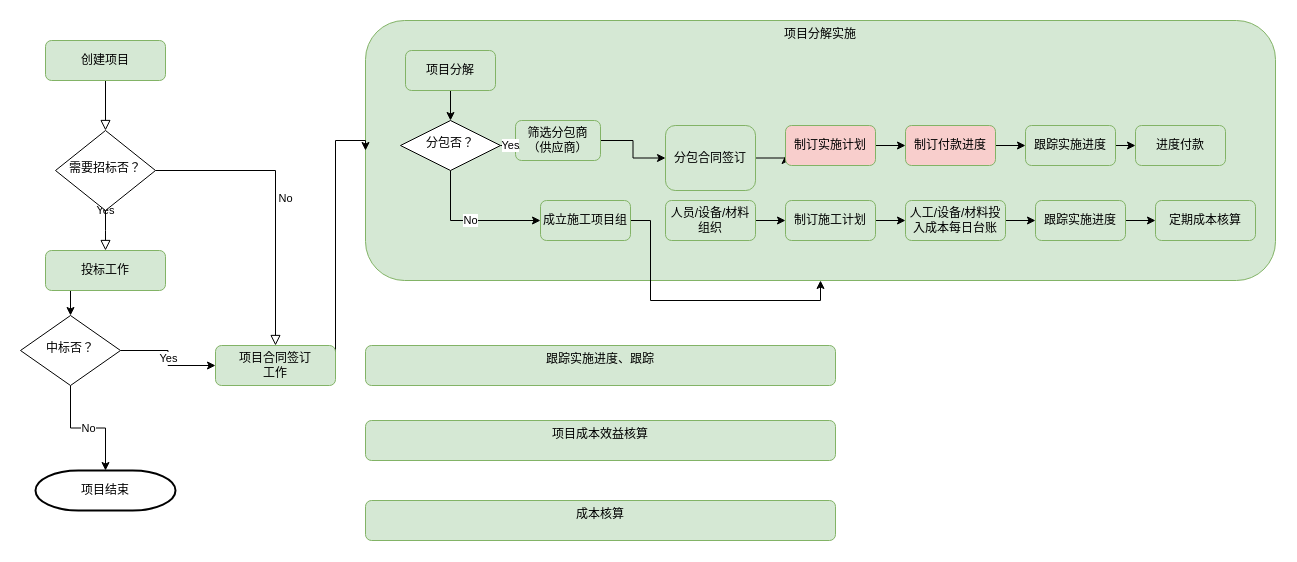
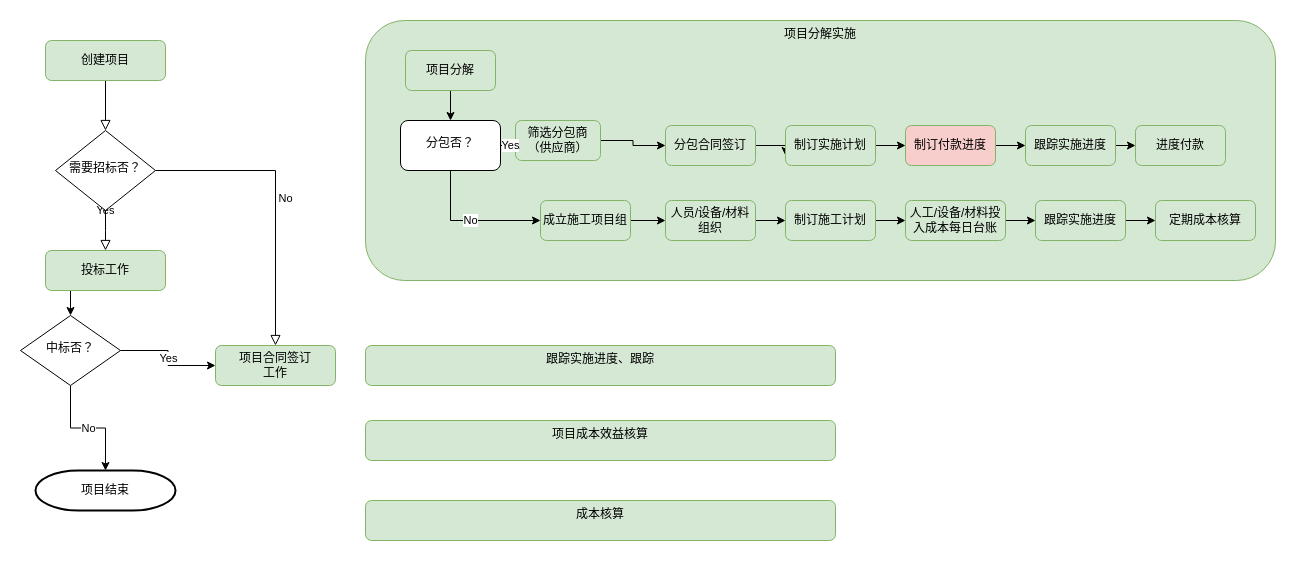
node "分包否？": shape diamond -> rounded rectangle
node "制订实施计划": fillcolor #f8cecc -> #d5e8d4
node "分包合同签订": size 90x65 -> 90x40
edge "项目合同签订 工作" -> "项目分解实施": removed
edge "成立施工项目组" -> "项目分解实施": now "成立施工项目组" -> "人员/设备/材料组织"
